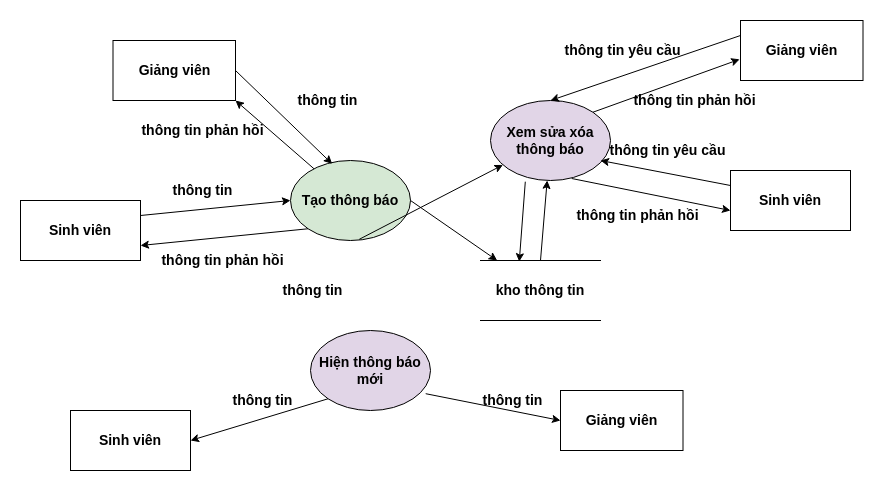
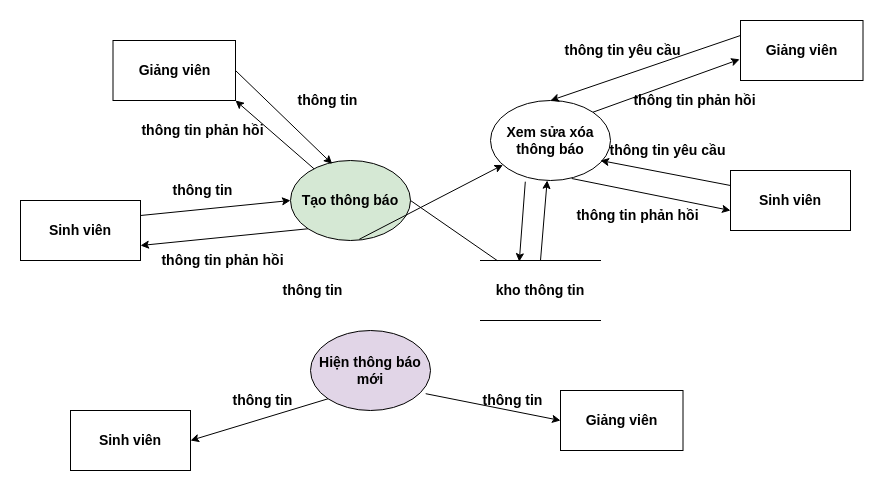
node "Xem sửa xóa thông báo": fillcolor #e1d5e7 -> #ffffff
edge "Tạo thông báo" -> "kho thông tin": arrowhead classic -> none
